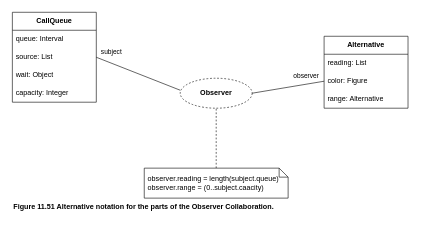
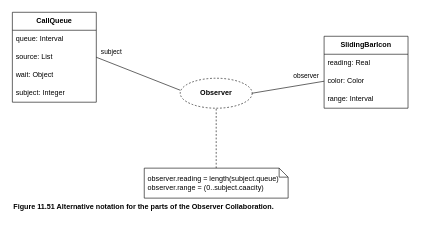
node "Alternative": label "Alternative" -> "SlidingBarIcon"
node "reading: List": label "reading: List" -> "reading: Real"
node "color: Figure": label "color: Figure" -> "color: Color"
node "capacity: Integer": label "capacity: Integer" -> "subject: Integer"
node "range: Alternative": label "range: Alternative" -> "range: Interval"
